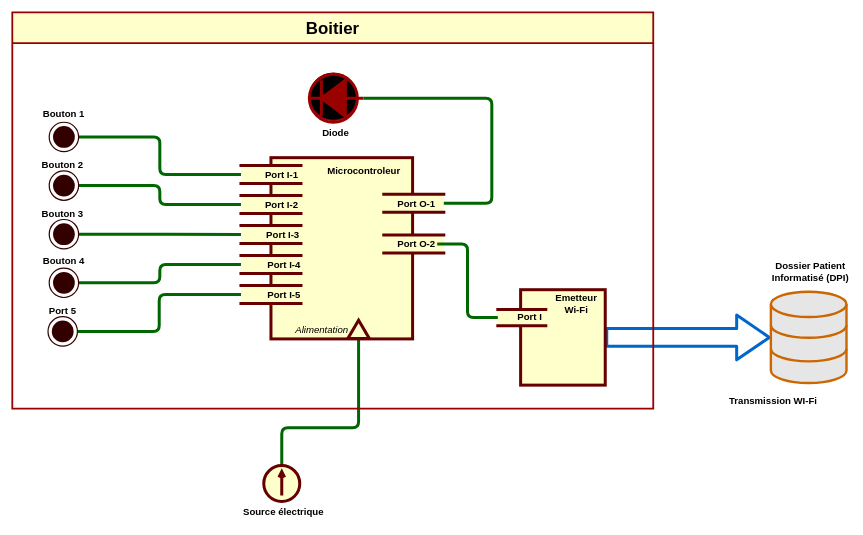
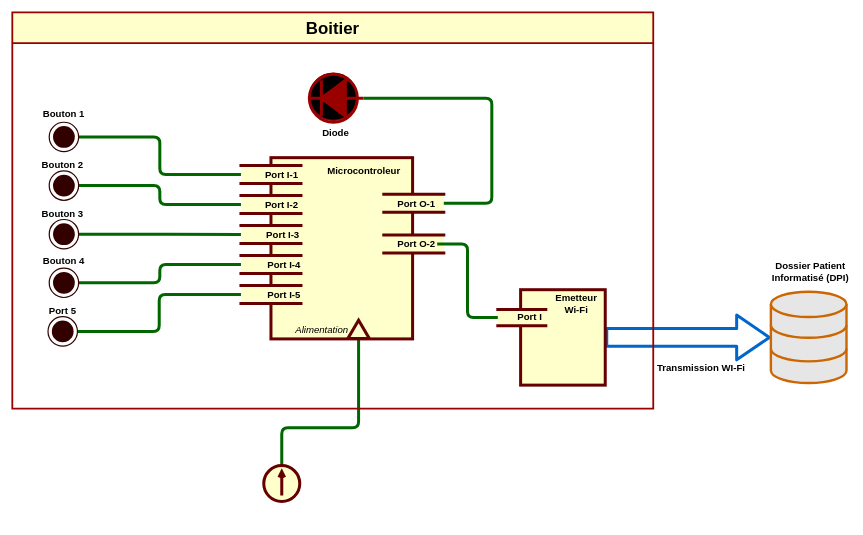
node "Transmission WI-Fi": moved (773, 401) -> (701, 368)
node "Source électrique": removed
